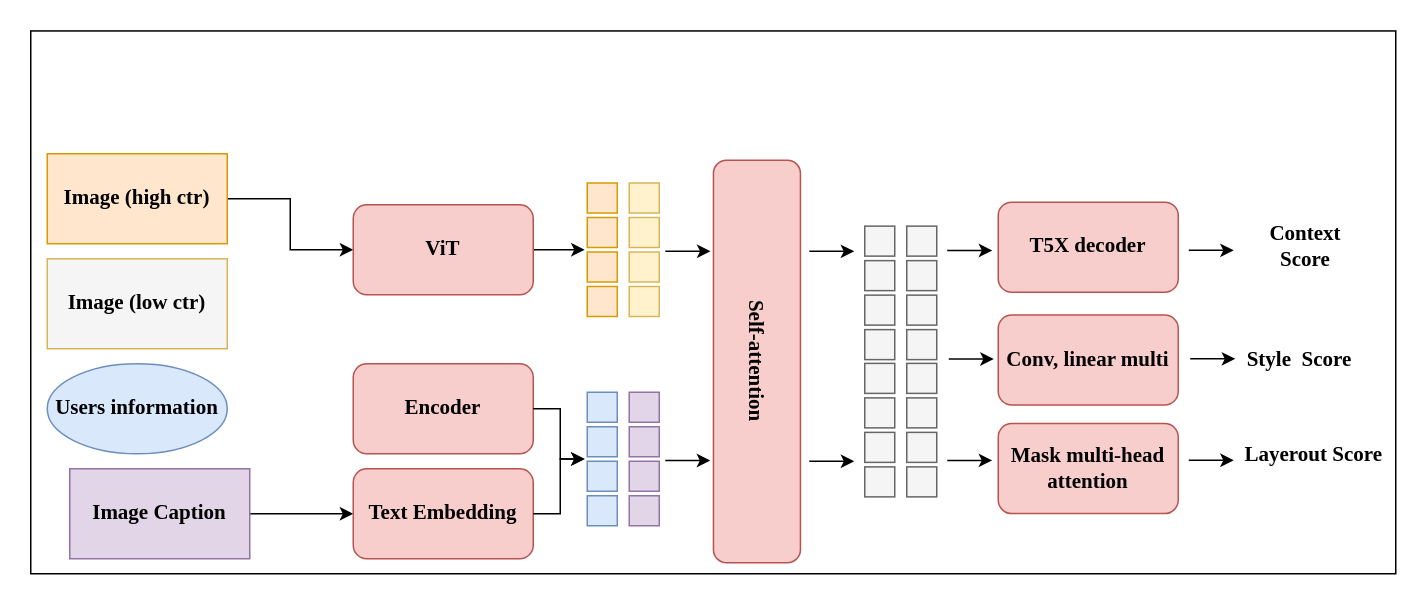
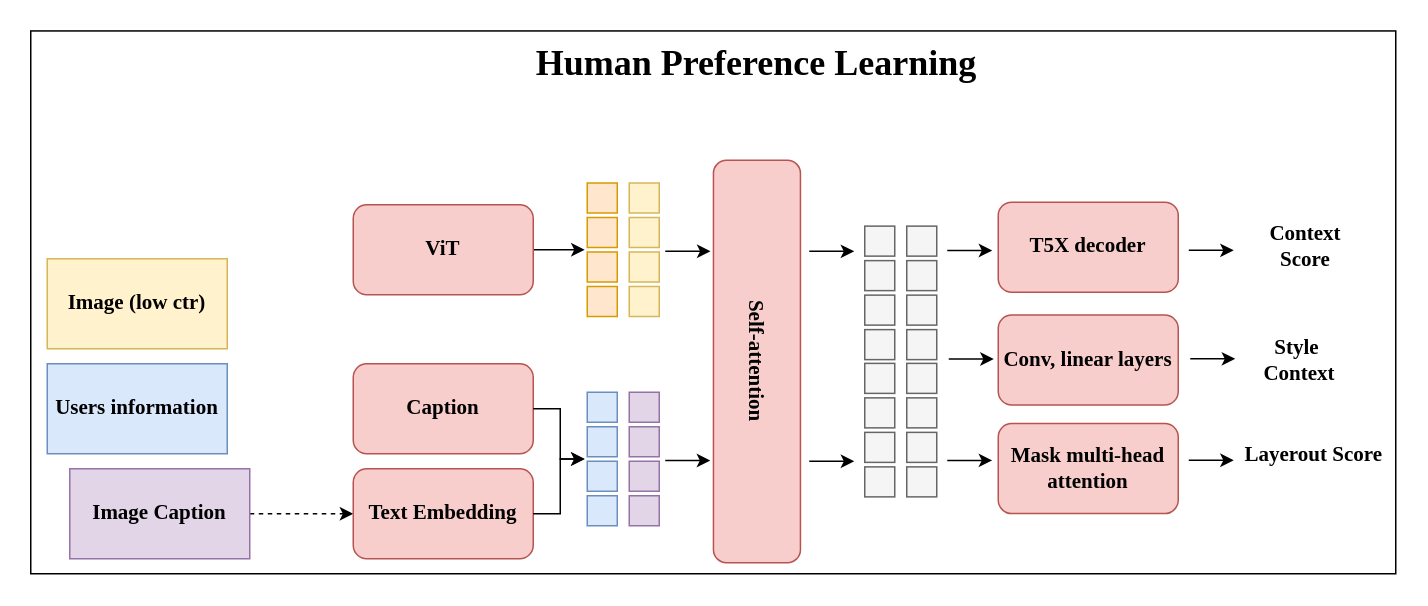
node "Human Preference Learning": added
node "Image (high ctr)": removed
edge "Image (high ctr)" -> "ViT": removed
node "Image (low ctr)": fillcolor #f5f5f5 -> #fff2cc
node "Conv, linear multi": label "Conv, linear multi" -> "Conv, linear layers"
node "Style Score": label "Style Score" -> "Style Context"
node "Users information": shape ellipse -> rectangle
node "Encoder": label "Encoder" -> "Caption"
edge "Image Caption" -> "Text Embedding": style solid -> dashed
